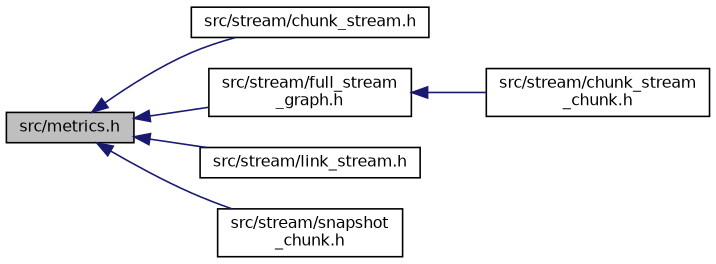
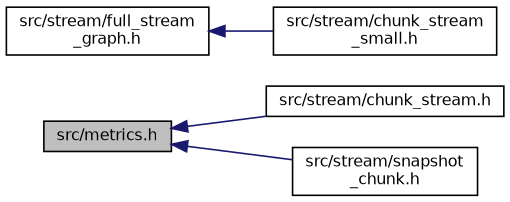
node "src/stream/chunk_stream _chunk.h": label "src/stream/chunk_stream _chunk.h" -> "src/stream/chunk_stream _small.h"
edge "src/stream/full_stream _graph.h" -> "src/metrics.h": removed
node "src/stream/link_stream.h": removed
